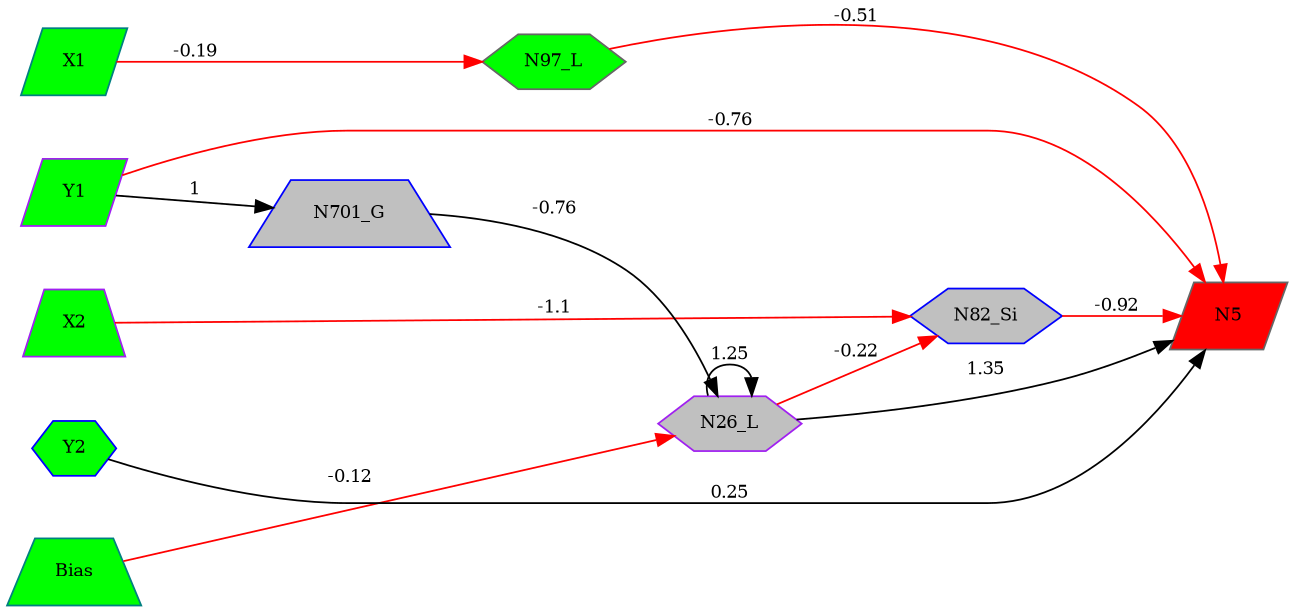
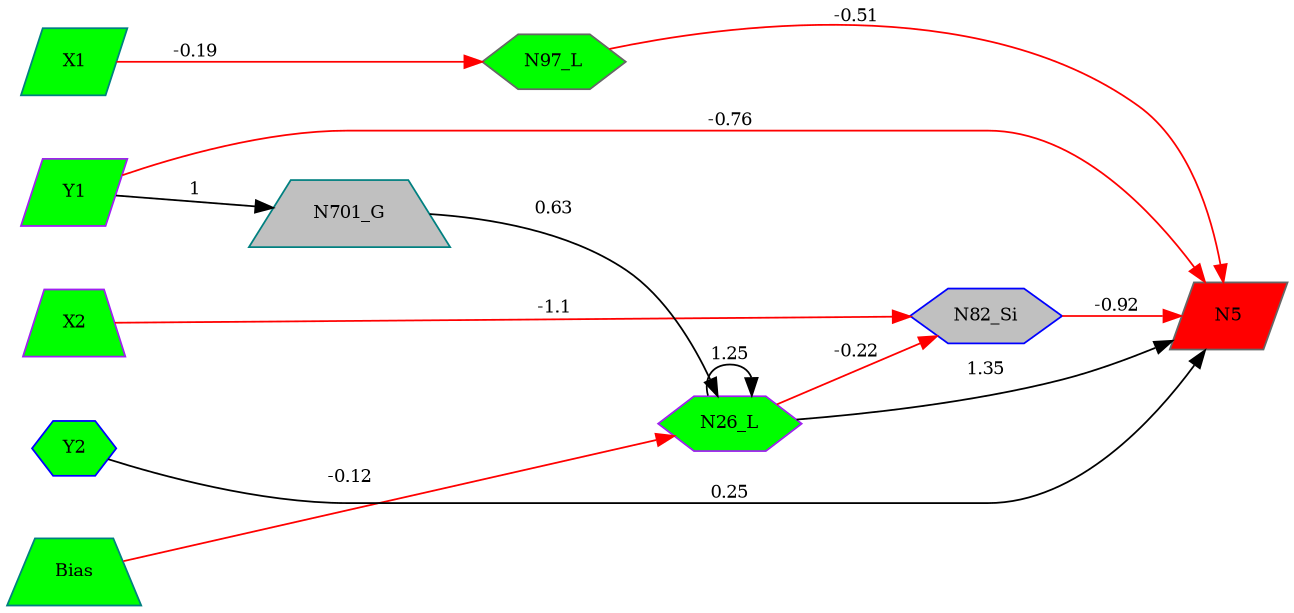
edge "N701_G" -> "N26_L": label "-0.76" -> "0.63"
node "N701_G": color blue -> teal
node "N26_L": fillcolor gray -> green
